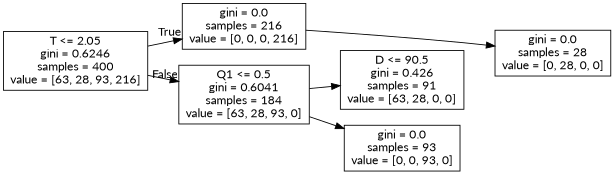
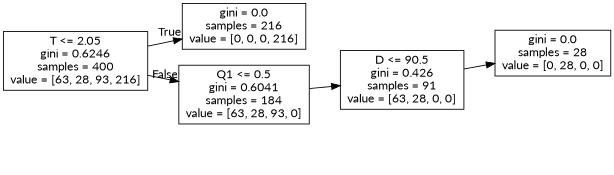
edge "gini = 0.0 samples = 216 value = [0, 0, 0, 216]" -> "gini = 0.0 samples = 28 value = [0, 28, 0, 0]": now "D <= 90.5 gini = 0.426 samples = 91 value = [63, 28, 0, 0]" -> "gini = 0.0 samples = 28 value = [0, 28, 0, 0]"
node "gini = 0.0 samples = 93 value = [0, 0, 93, 0]": removed
